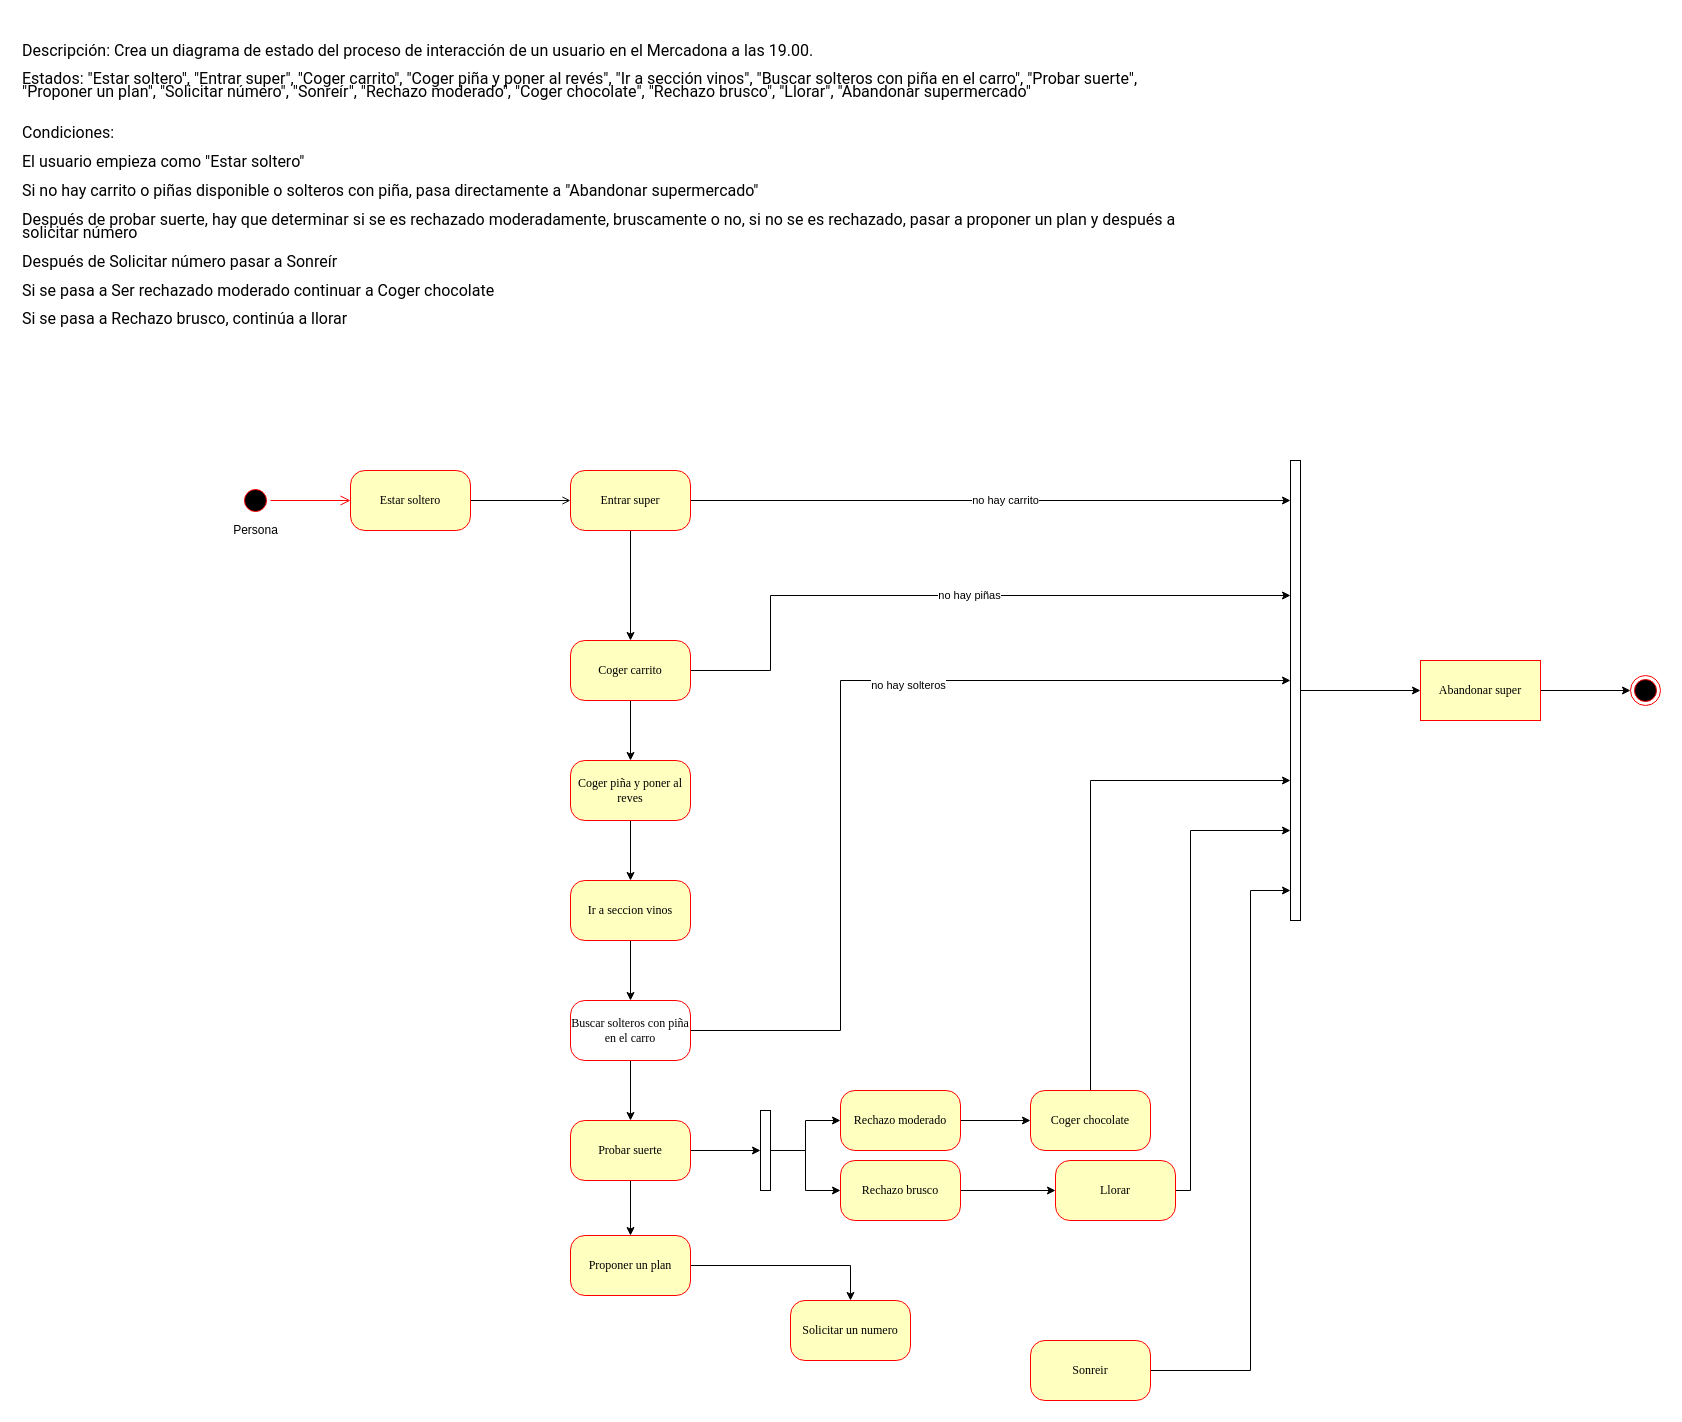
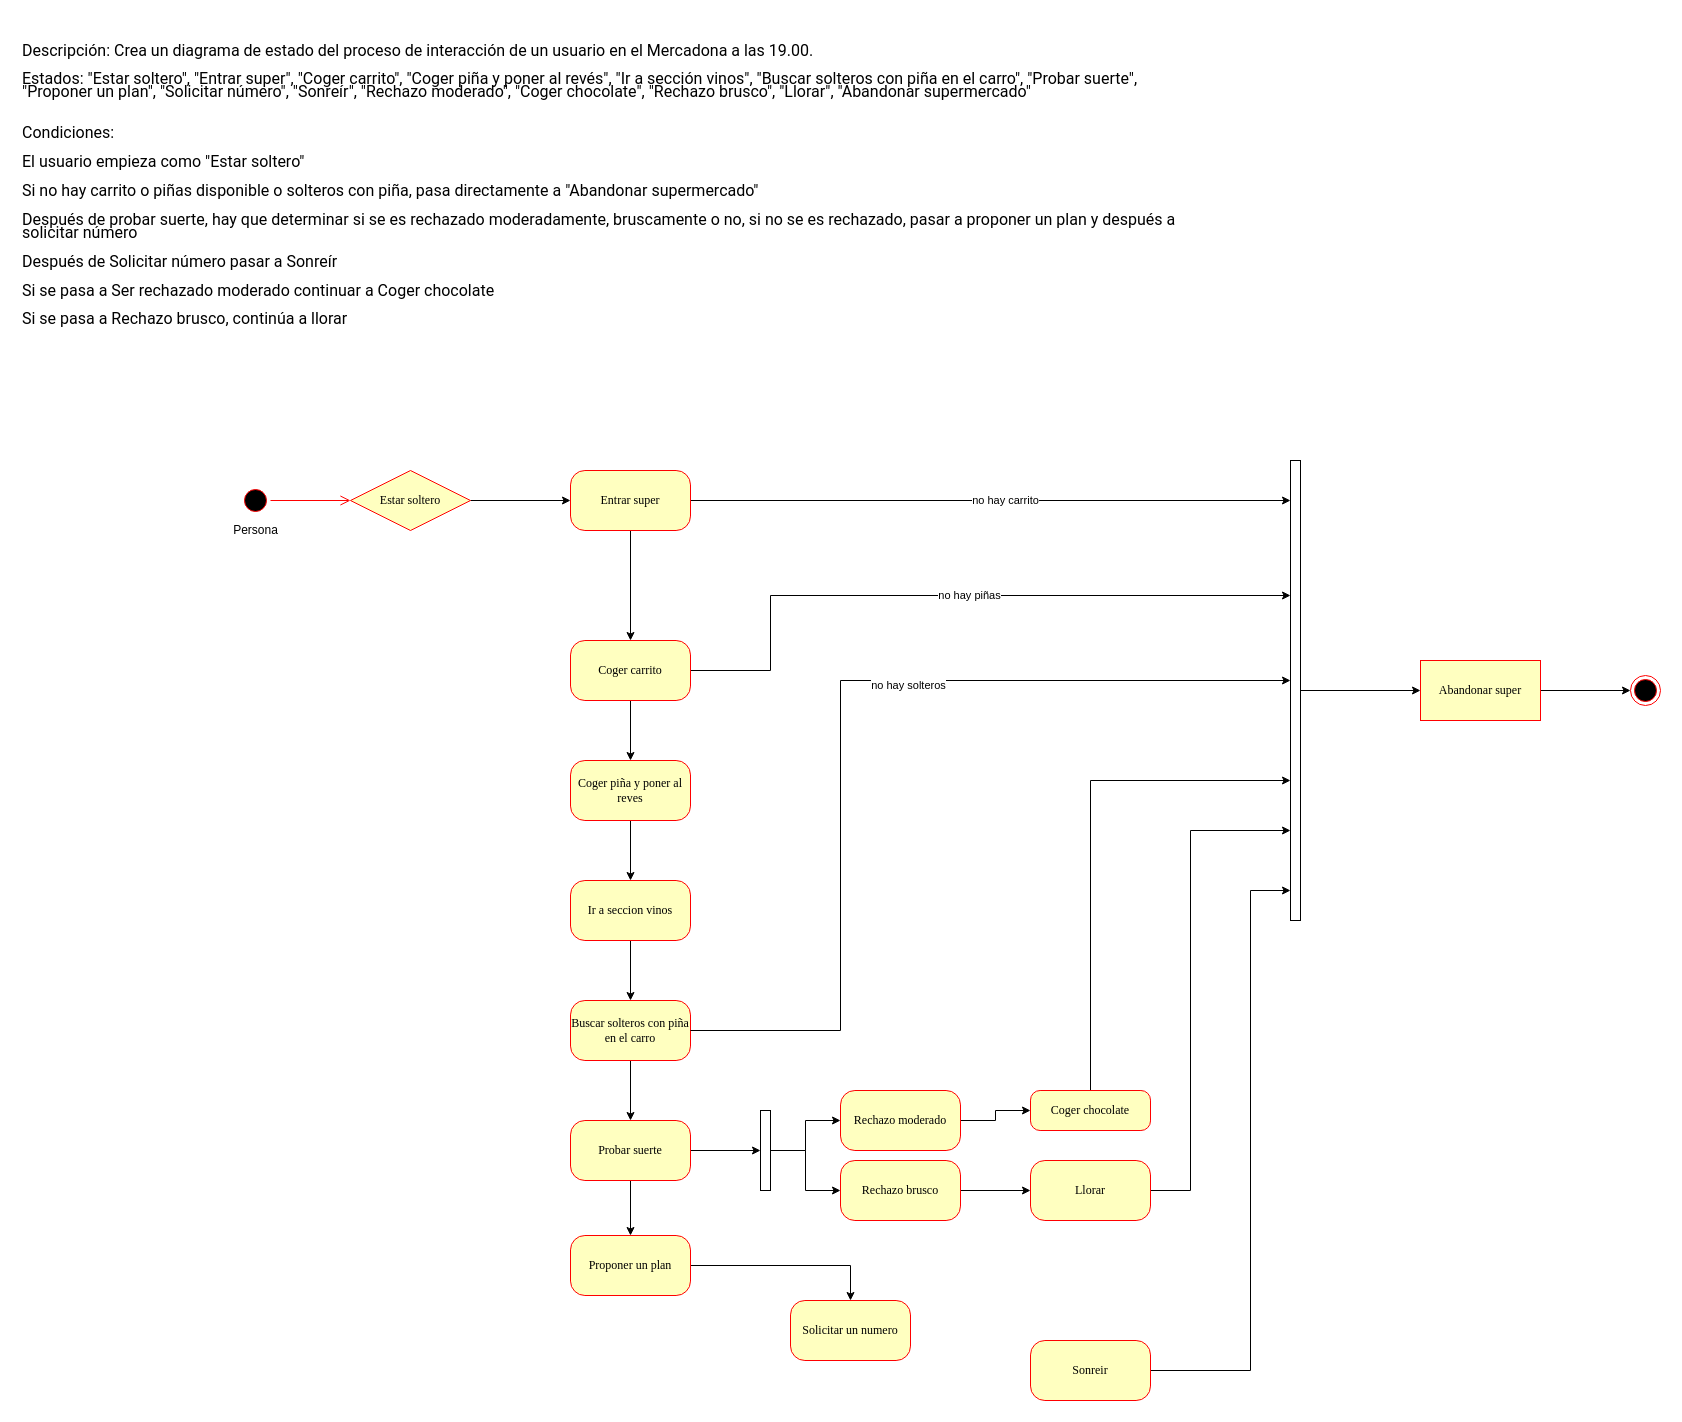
node "Estar soltero": shape rounded rectangle -> diamond
edge "Estar soltero" -> "Entrar super": arrowhead open -> classic
node "Buscar solteros con piña en el carro": fillcolor #ffffff -> #ffffc0
node "Coger chocolate": size 120x60 -> 120x40
node "Llorar": moved (1116, 1191) -> (1091, 1191)
